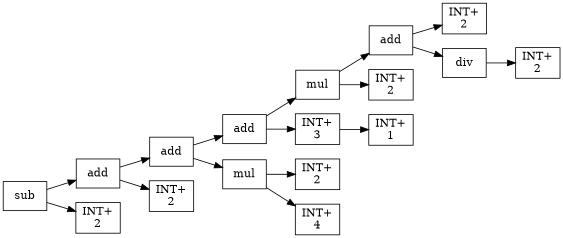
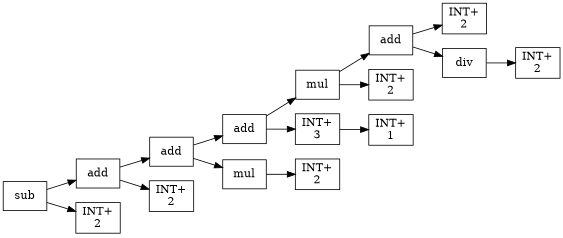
node "INT+ 4": removed
